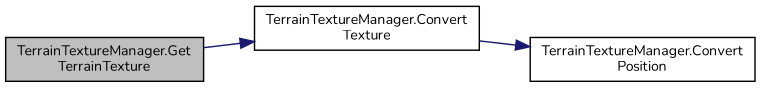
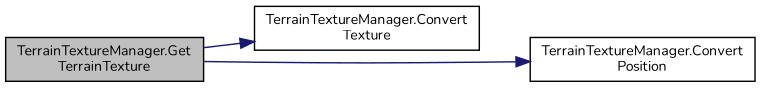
edge "TerrainTextureManager.Convert Texture" -> "TerrainTextureManager.Convert Position": now "TerrainTextureManager.Get TerrainTexture" -> "TerrainTextureManager.Convert Position"
